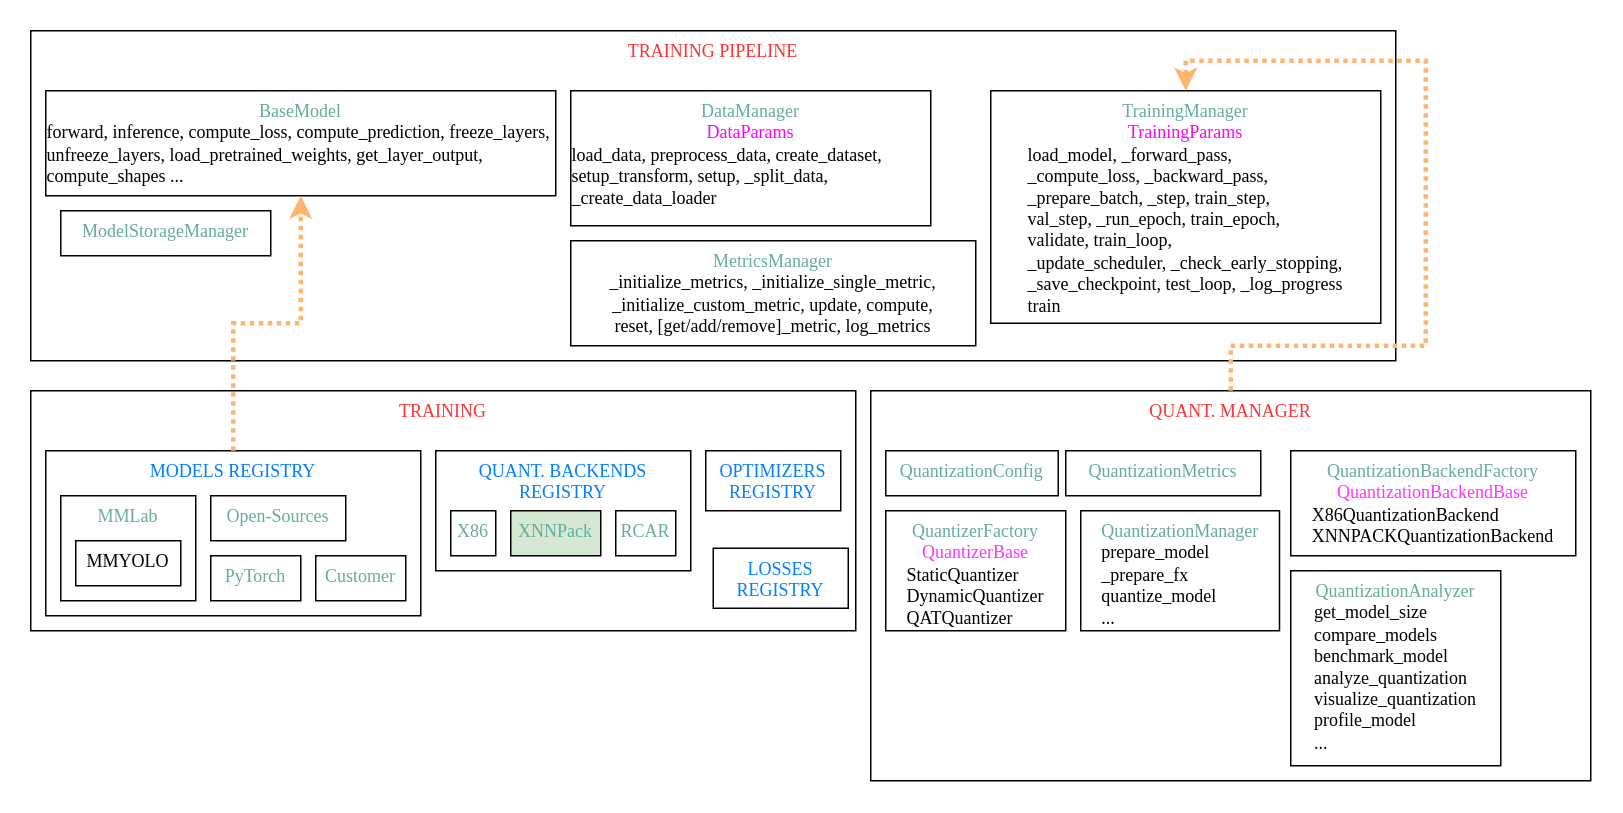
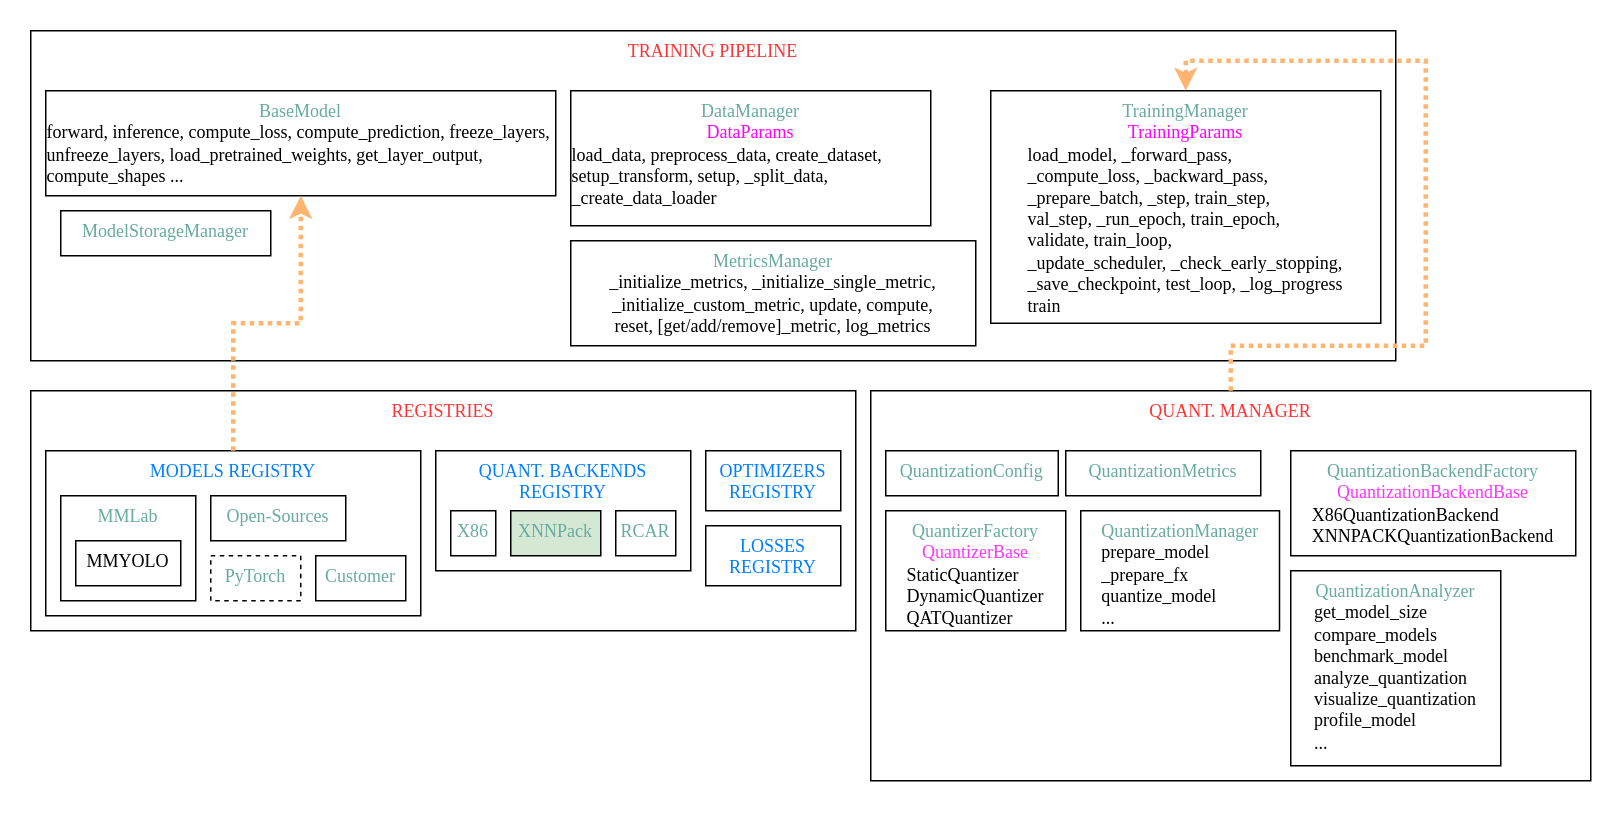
node "TRAINING": label "TRAINING" -> "REGISTRIES"
node "PyTorch": style solid -> dashed
node "LOSSES REGISTRY": moved (781, 578) -> (773, 556)
